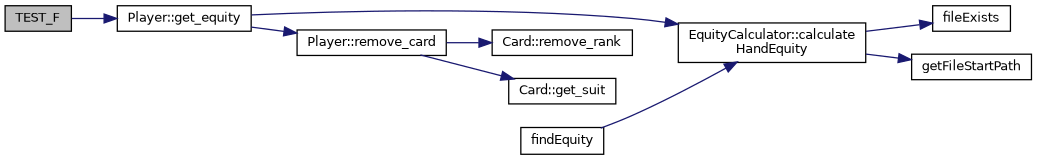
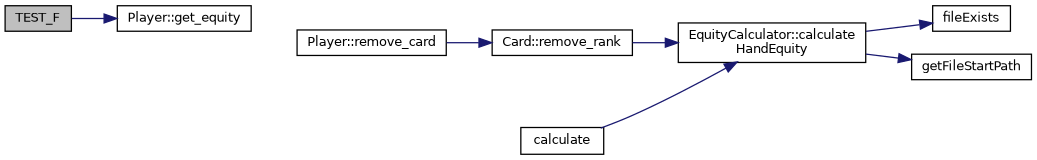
edge "Player::get_equity" -> "EquityCalculator::calculate HandEquity": now "Card::remove_rank" -> "EquityCalculator::calculate HandEquity"
edge "Player::get_equity" -> "Player::remove_card": removed
node "Card::get_suit": removed
node "findEquity": label "findEquity" -> "calculate"
